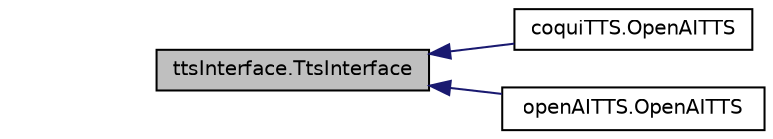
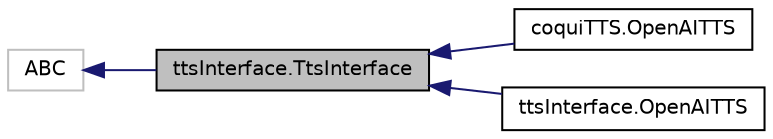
node "ABC": added
node "openAITTS.OpenAITTS": label "openAITTS.OpenAITTS" -> "ttsInterface.OpenAITTS"
